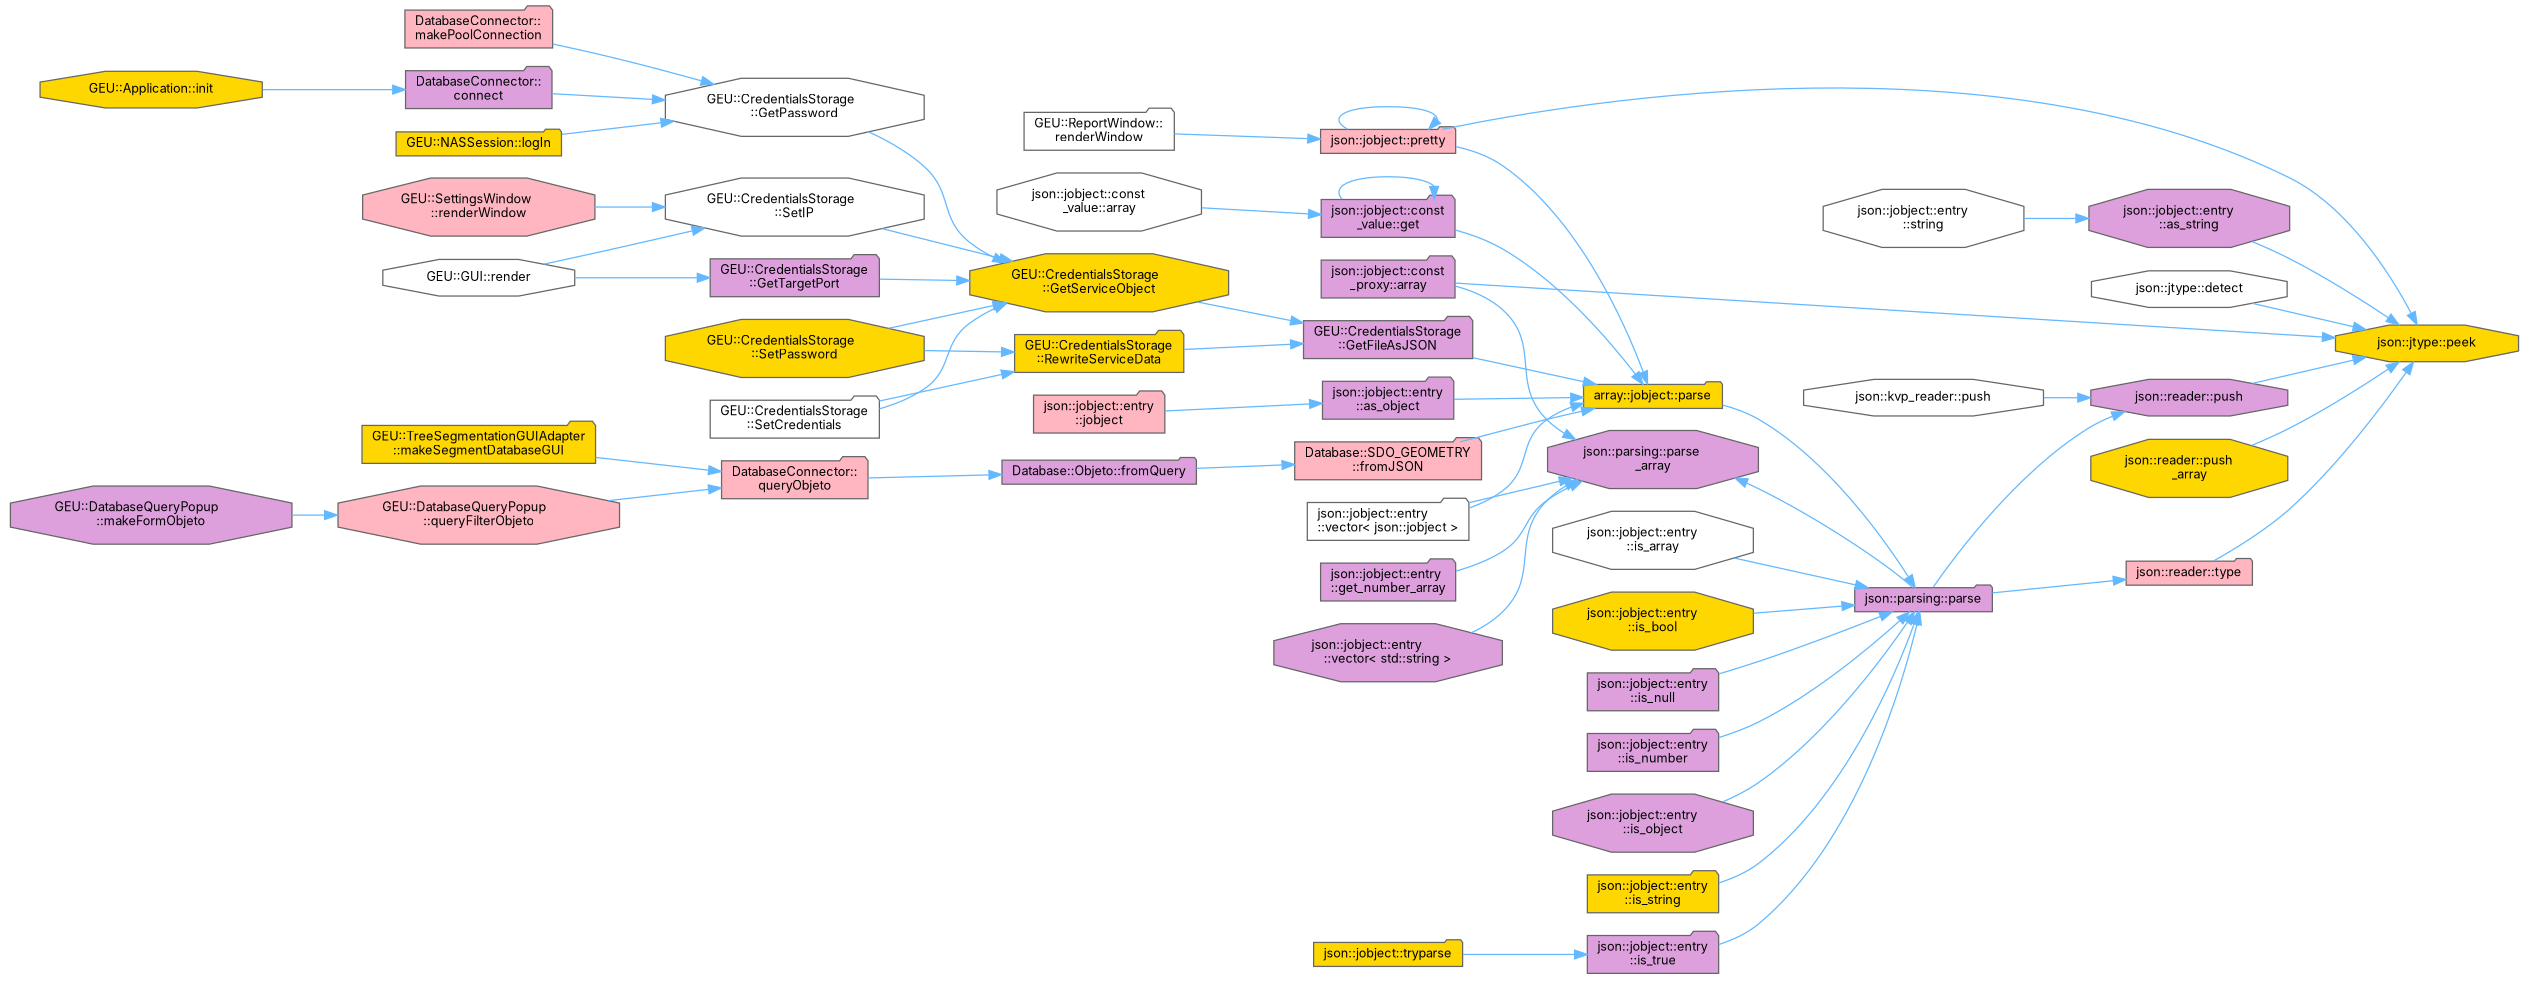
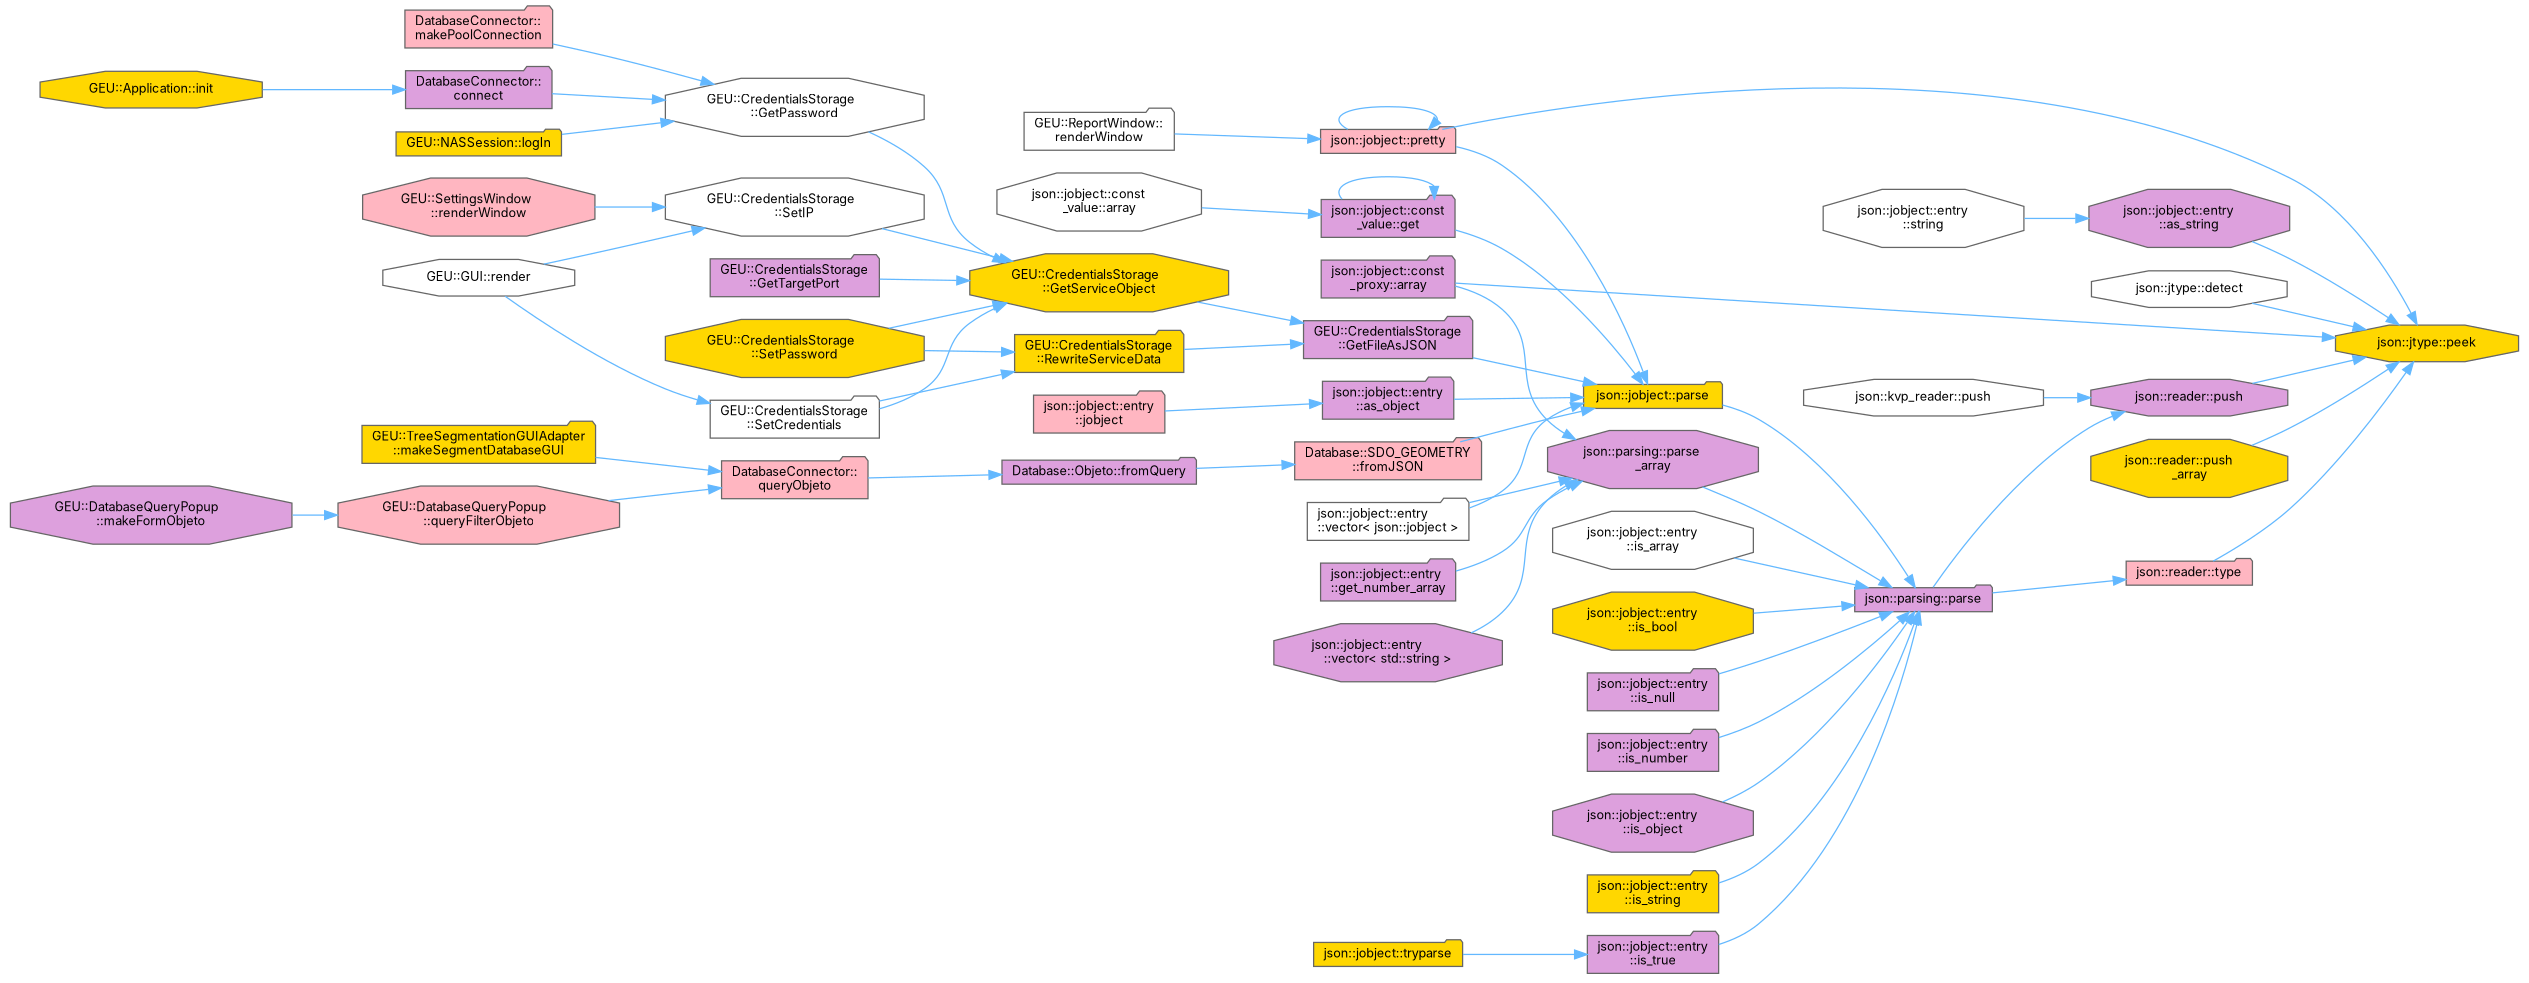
edge "GEU::GUI::render" -> "GEU::CredentialsStorage ::GetTargetPort": now "GEU::GUI::render" -> "GEU::CredentialsStorage ::SetCredentials"
node "array::jobject::parse": label "array::jobject::parse" -> "json::jobject::parse"
edge "json::parsing::parse" -> "json::parsing::parse _array": reversed
